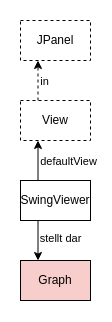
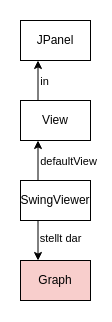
node "JPanel": style dashed -> solid
edge "View" -> "JPanel": style dashed -> solid
node "View": style dashed -> solid
